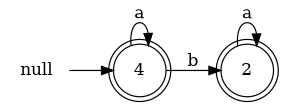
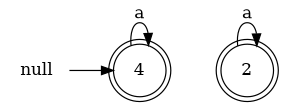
edge "4" -> "2": removed, label "b"
